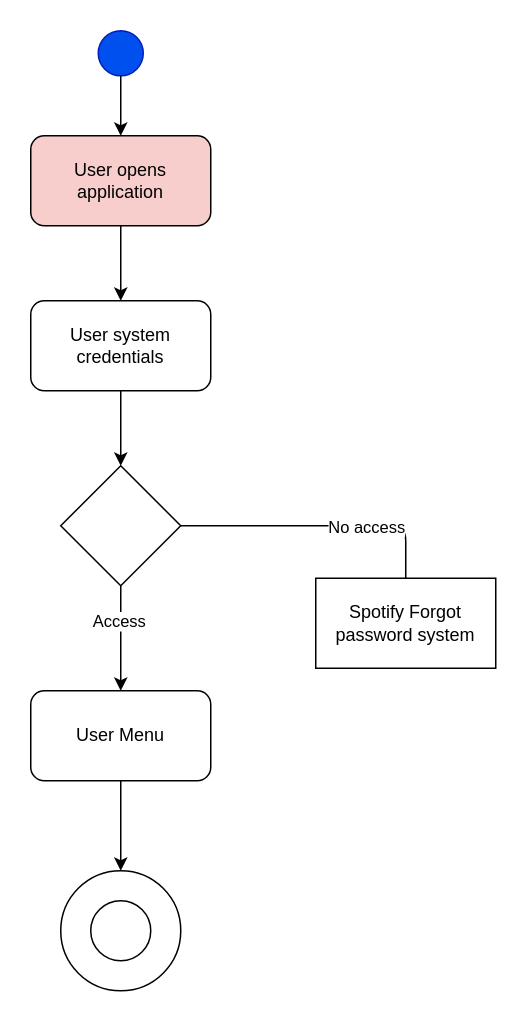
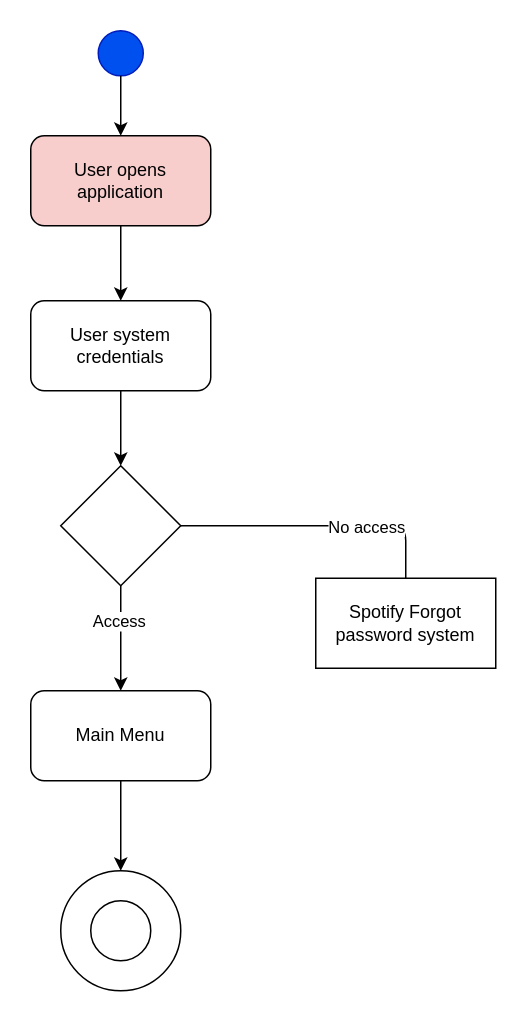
node "User Menu": label "User Menu" -> "Main Menu"
